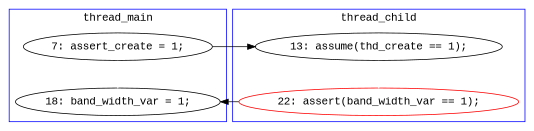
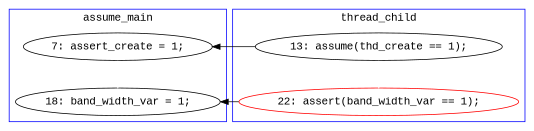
cluster "thread_main": label "thread_main" -> "assume_main"
edge "7: assert_create = 1;" -> "13: assume(thd_create == 1);": reversed
